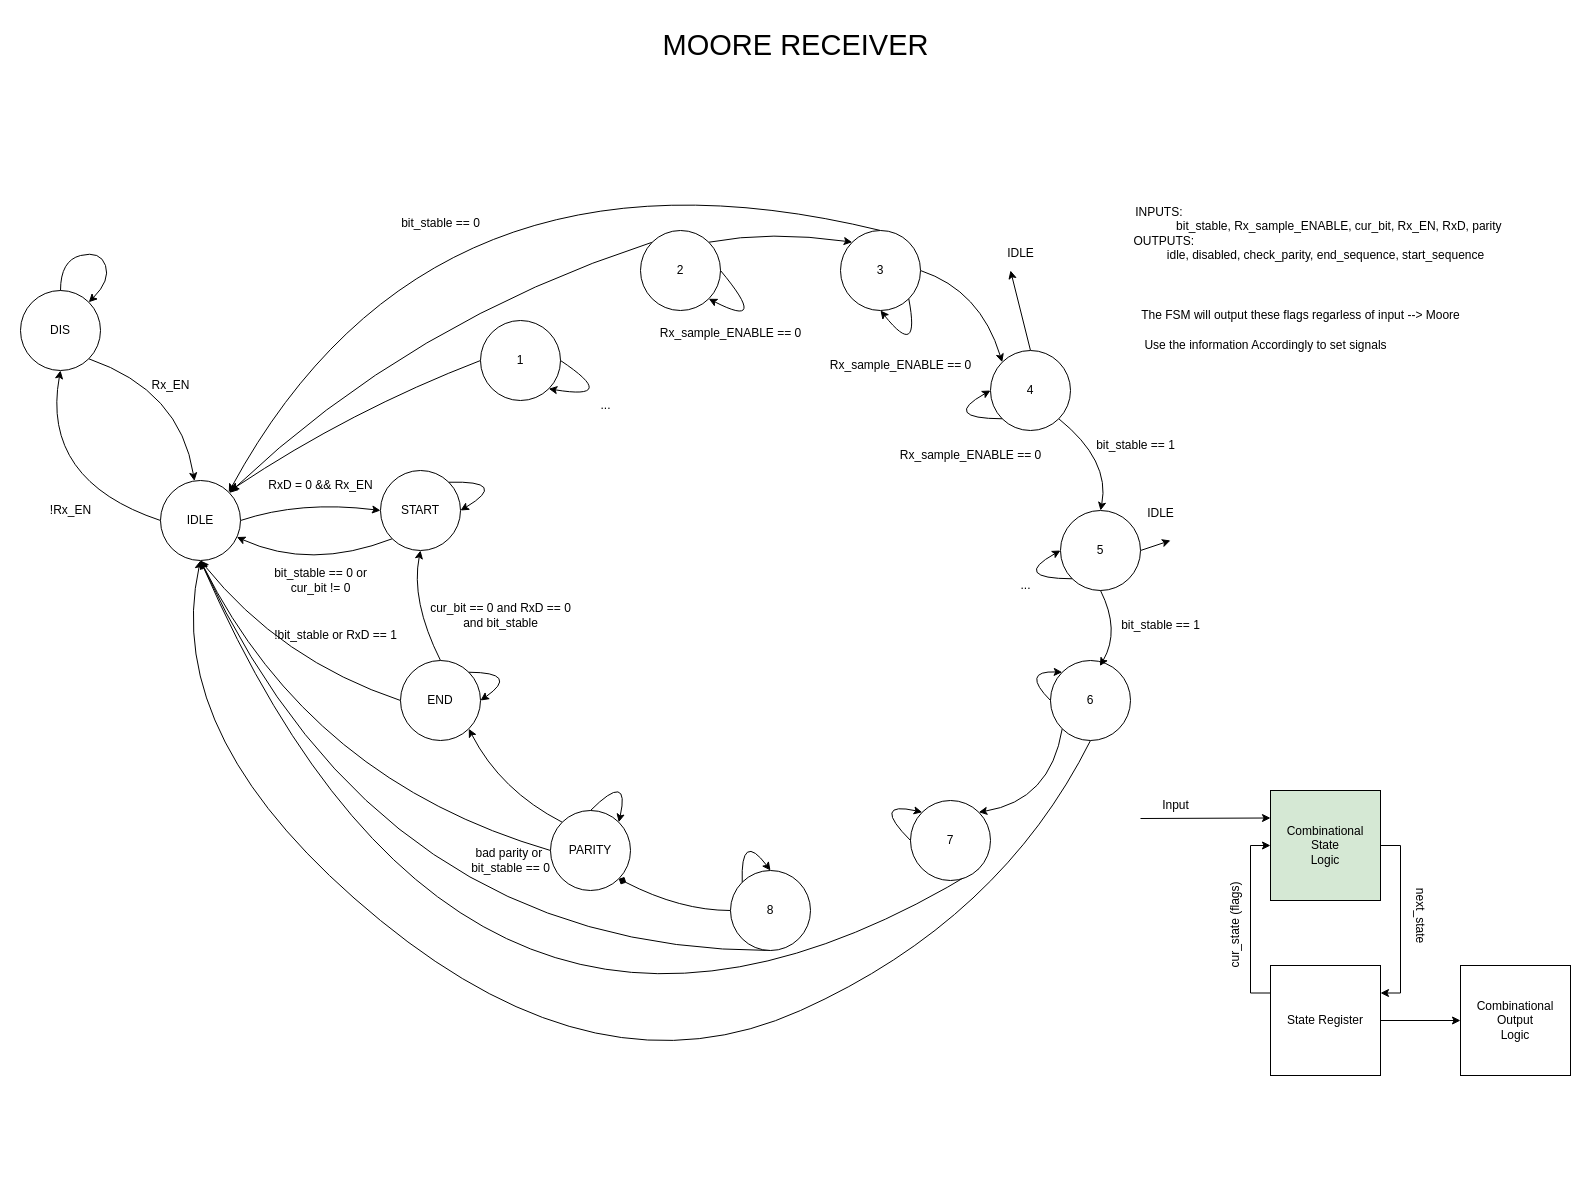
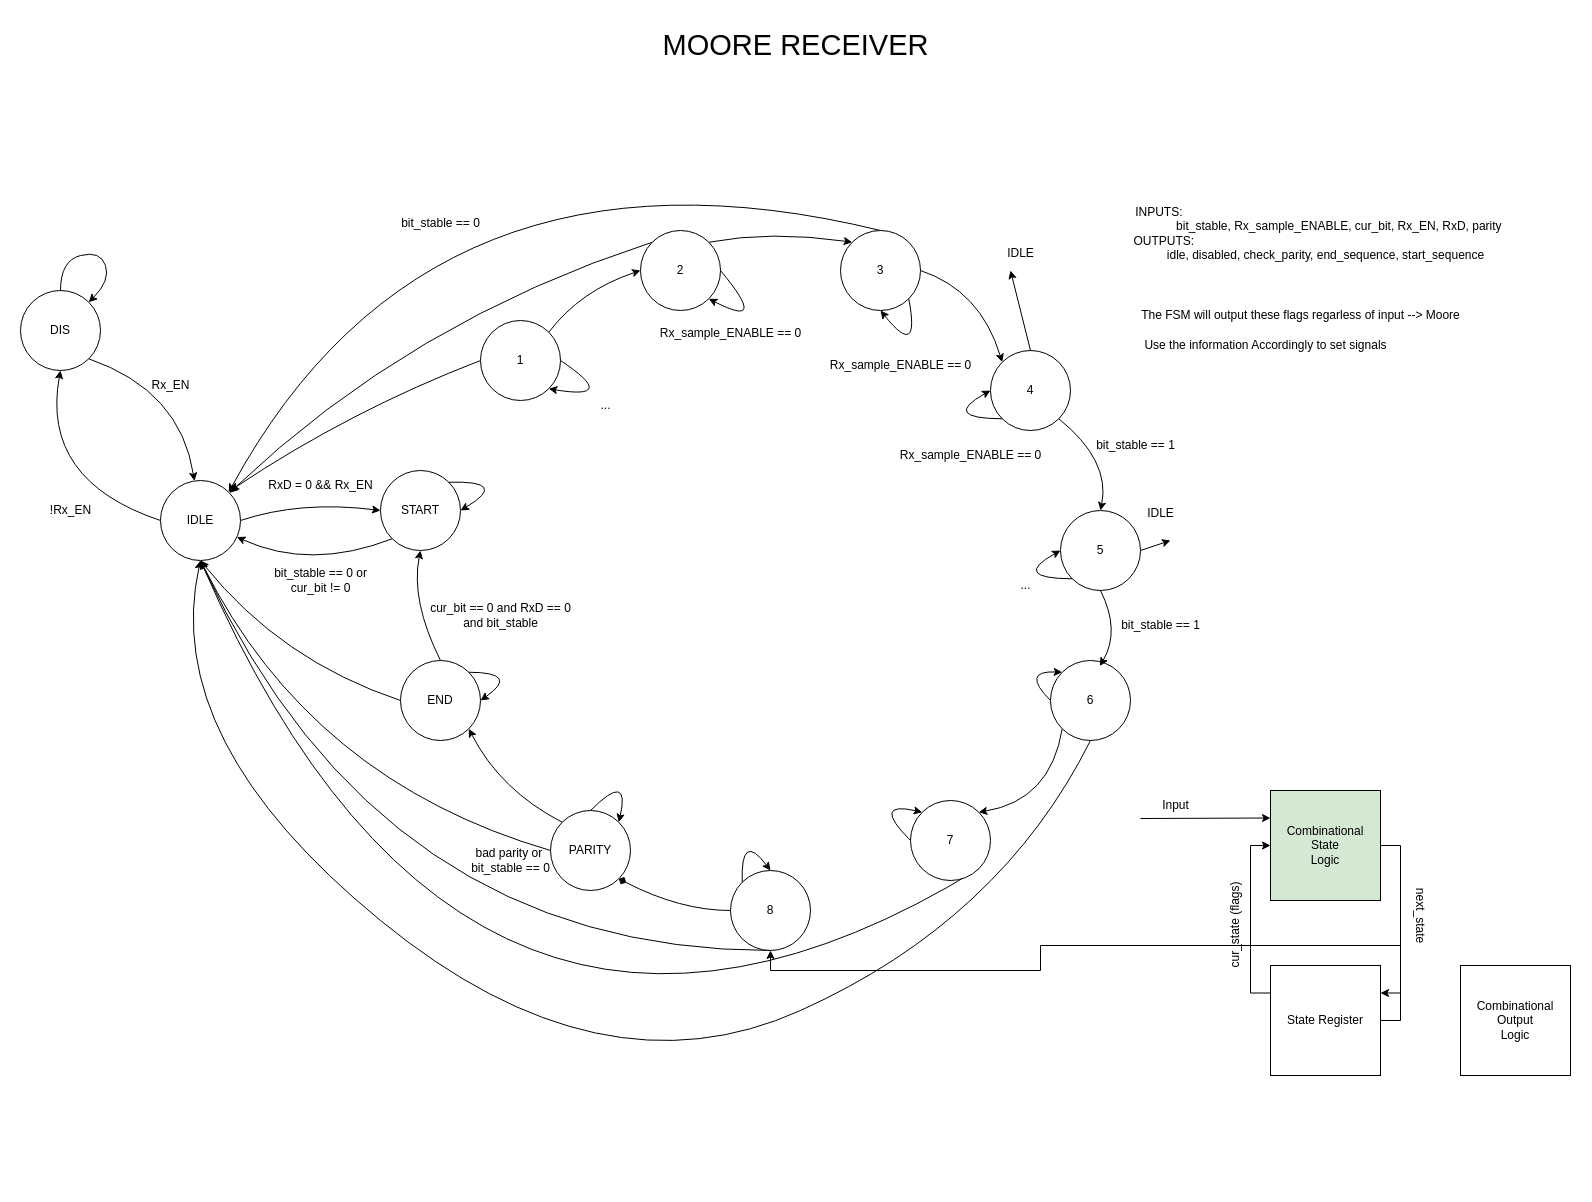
edge "1" -> "2": added
node "!bit_stable or RxD == 1": removed
edge "State Register" -> "Combinational Output Logic": now "State Register" -> "8"
